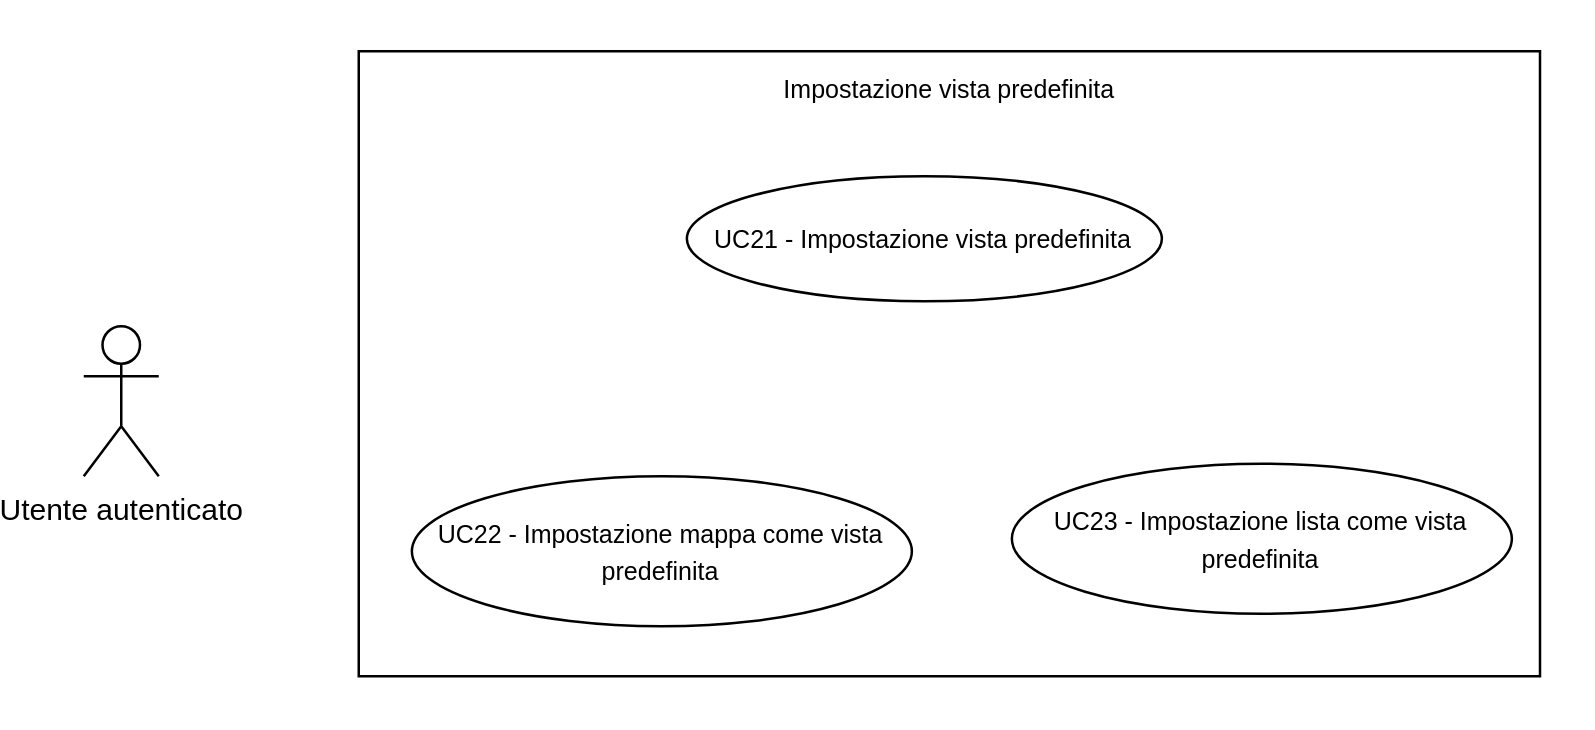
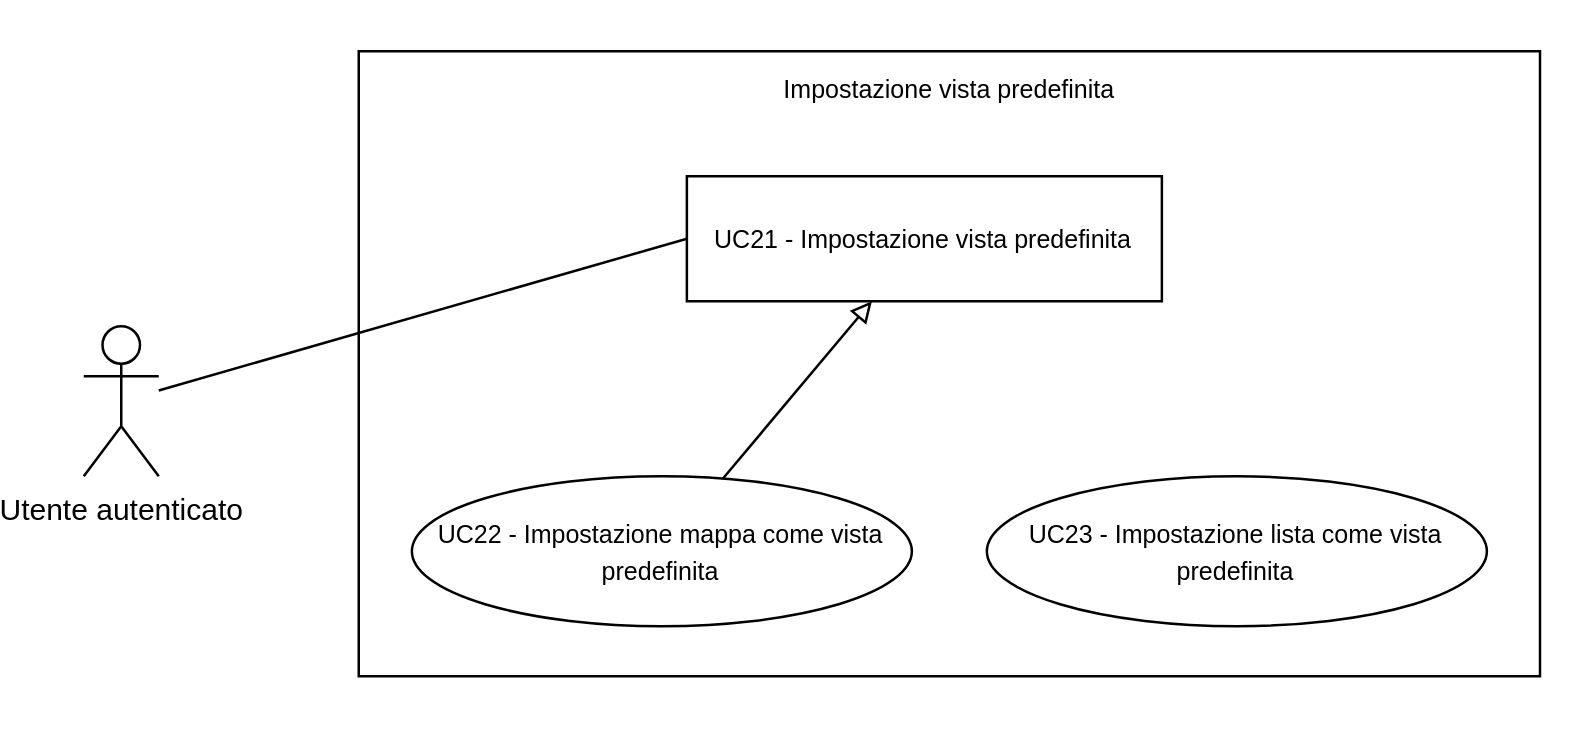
node "UC21 - Impostazione vista predefinita": shape ellipse -> rectangle
edge "UC21 - Impostazione vista predefinita" -- "Utente autenticato": added
edge "UC22 - Impostazione mappa come vista predefinita" -> "UC21 - Impostazione vista predefinita": added
node "UC23 - Impostazione lista come vista predefinita": moved (1262, 539) -> (1237, 551)
